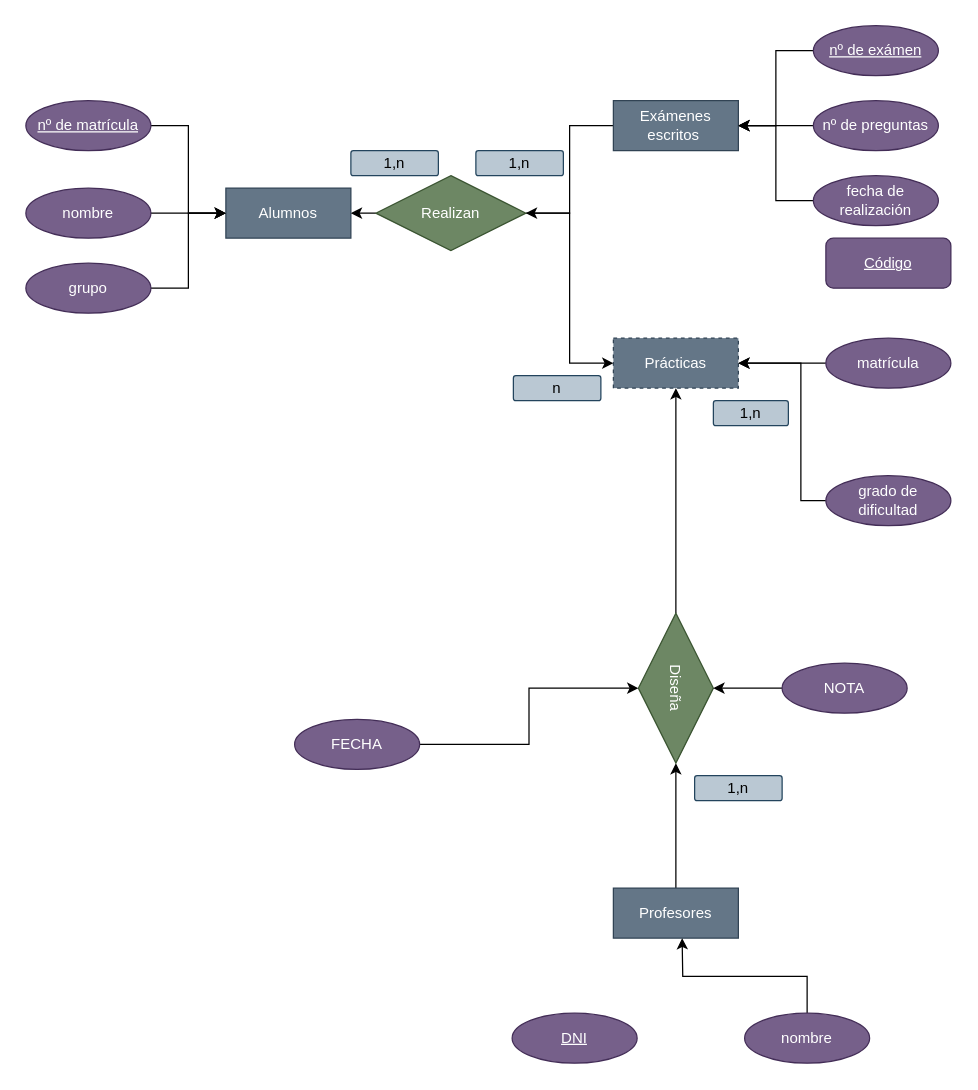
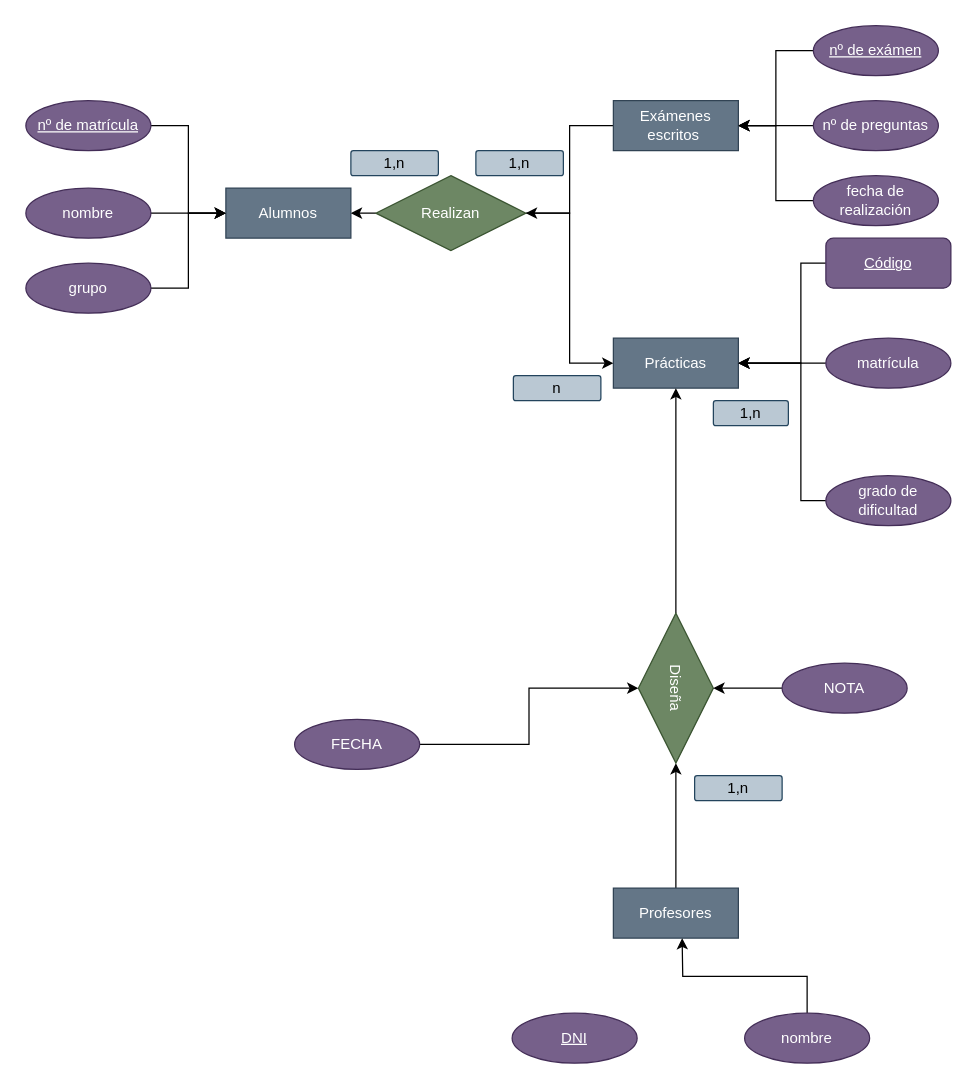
edge "Código" -> "Prácticas": added
node "Prácticas": style dashed -> solid
